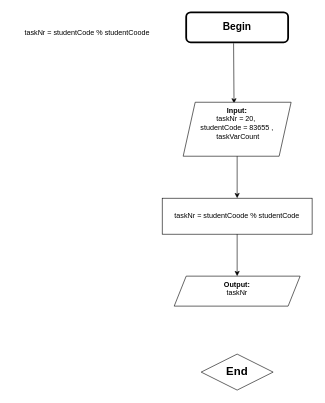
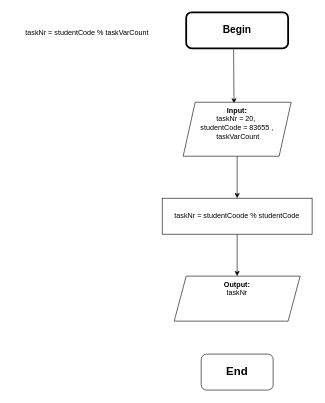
node "Begin": size 102x30 -> 102x36
node "taskNr = studentCode % studentCoode": label "taskNr = studentCode % studentCoode" -> "taskNr = studentCode % taskVarCount"
node "Output: taskNr": size 126x30 -> 126x45
node "End": shape diamond -> rounded rectangle
